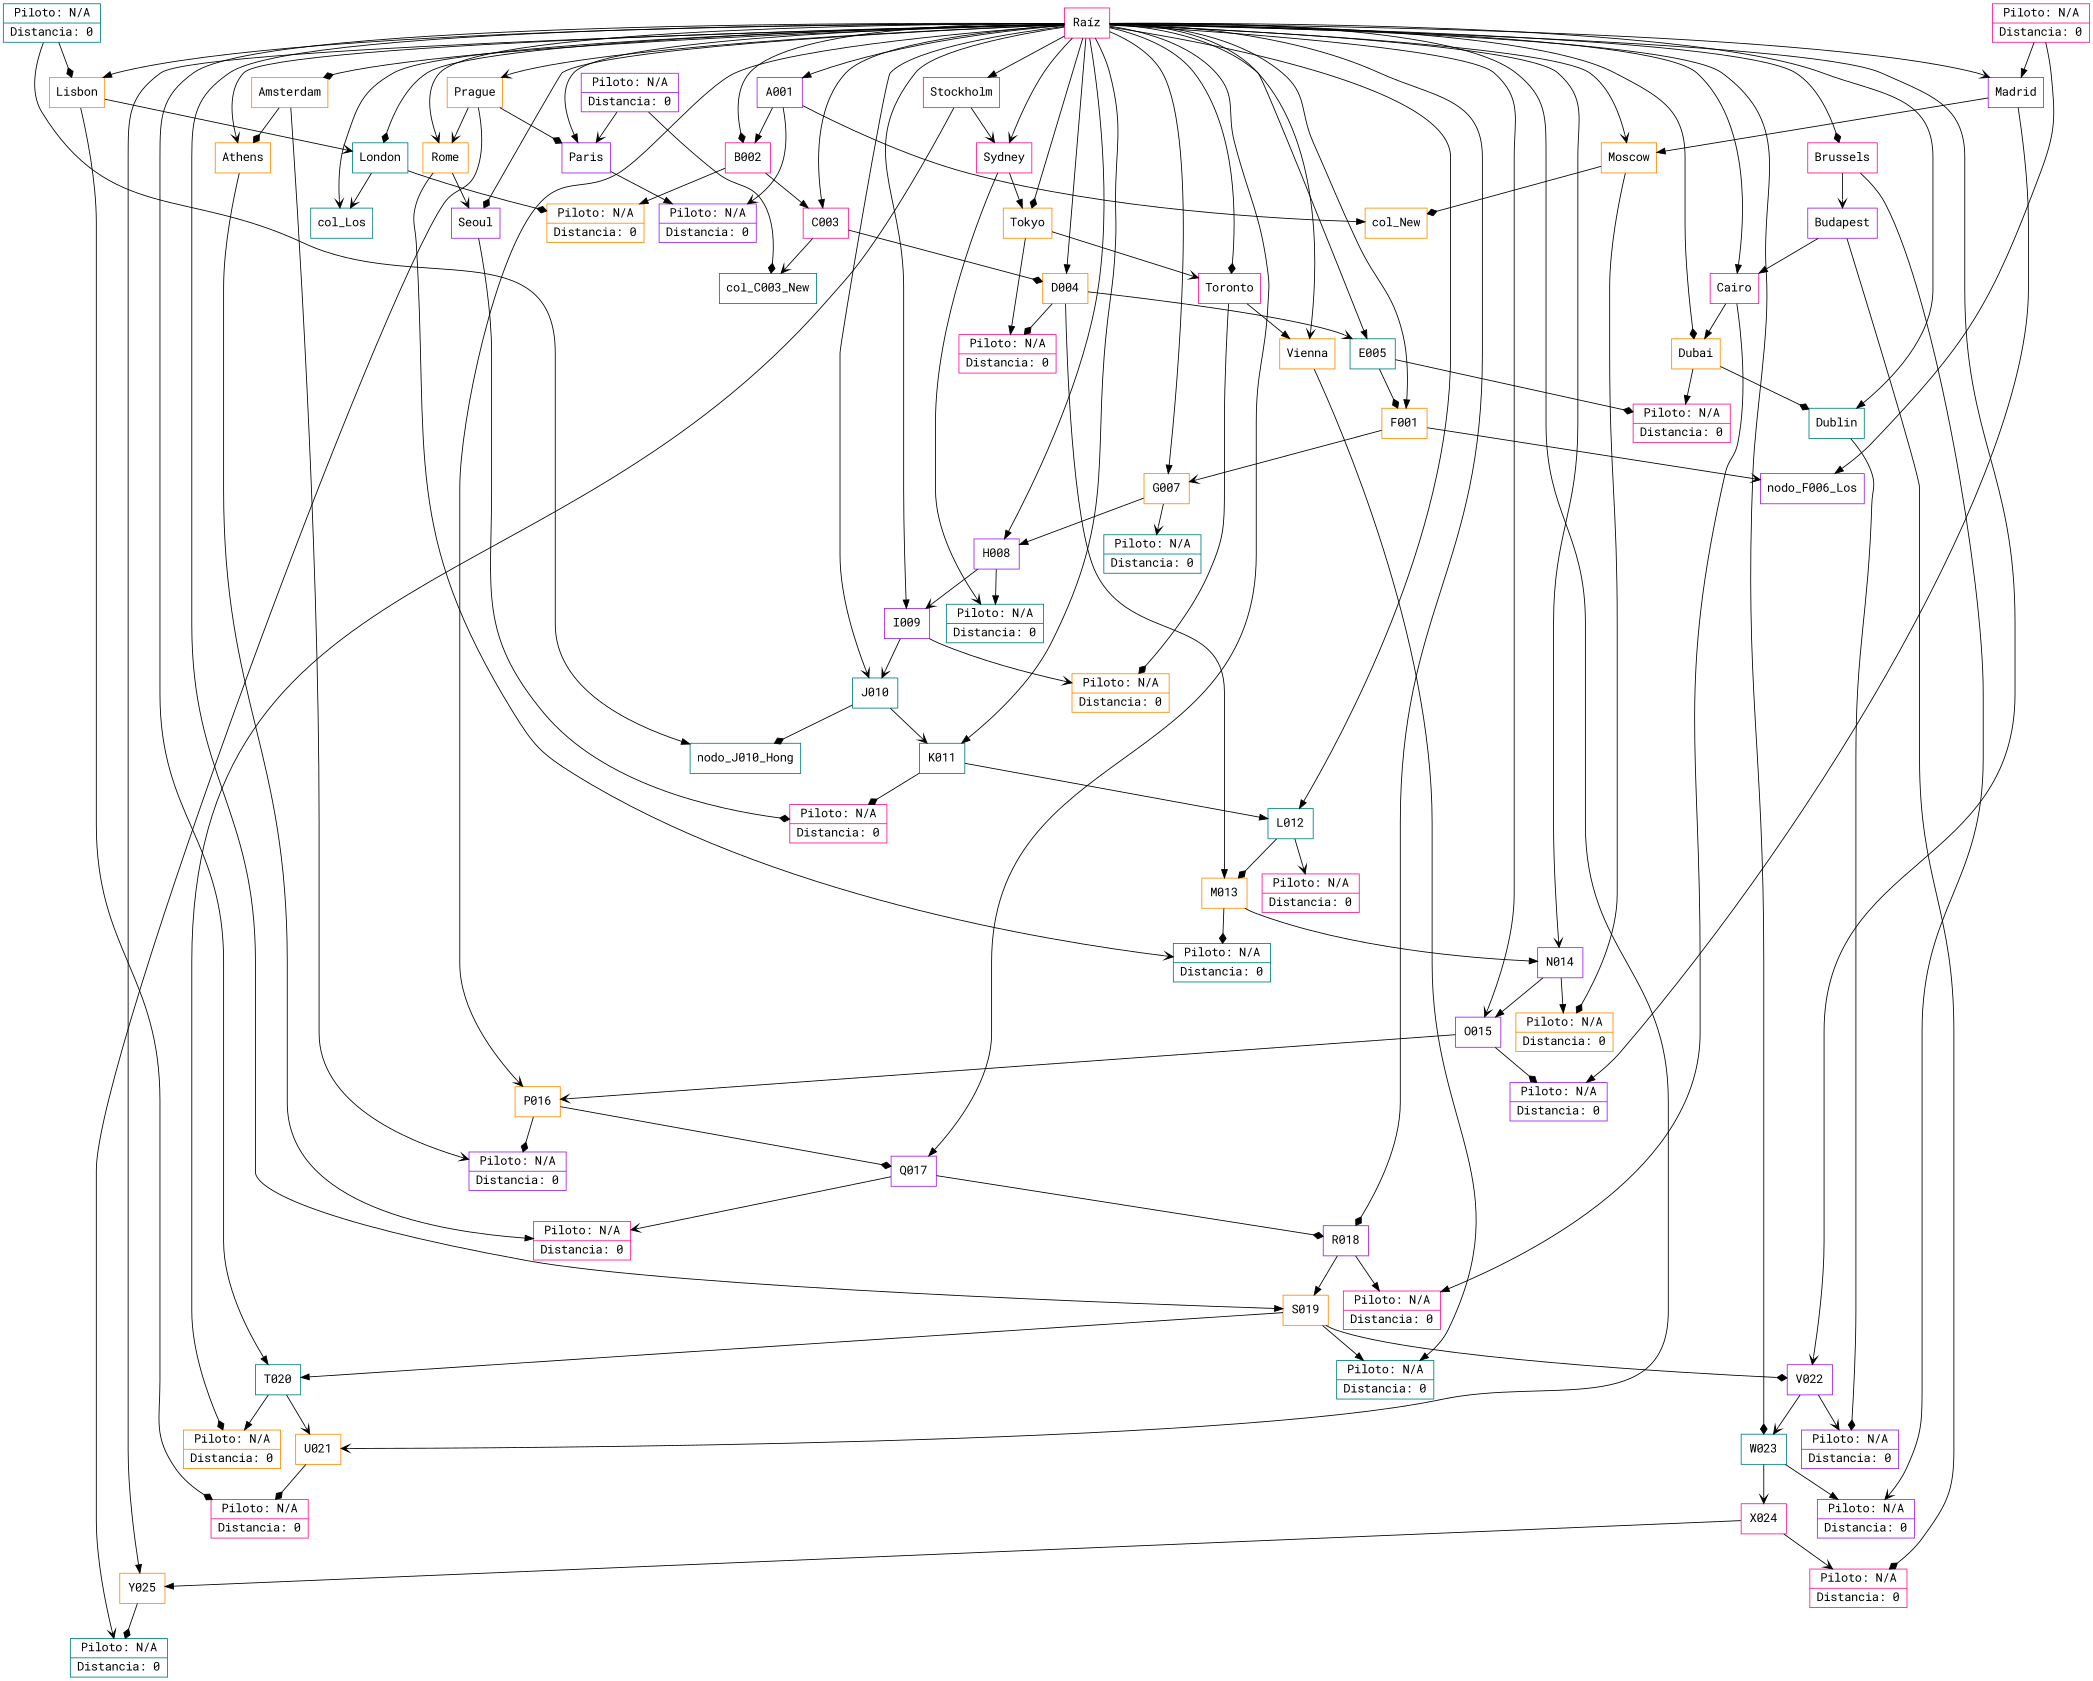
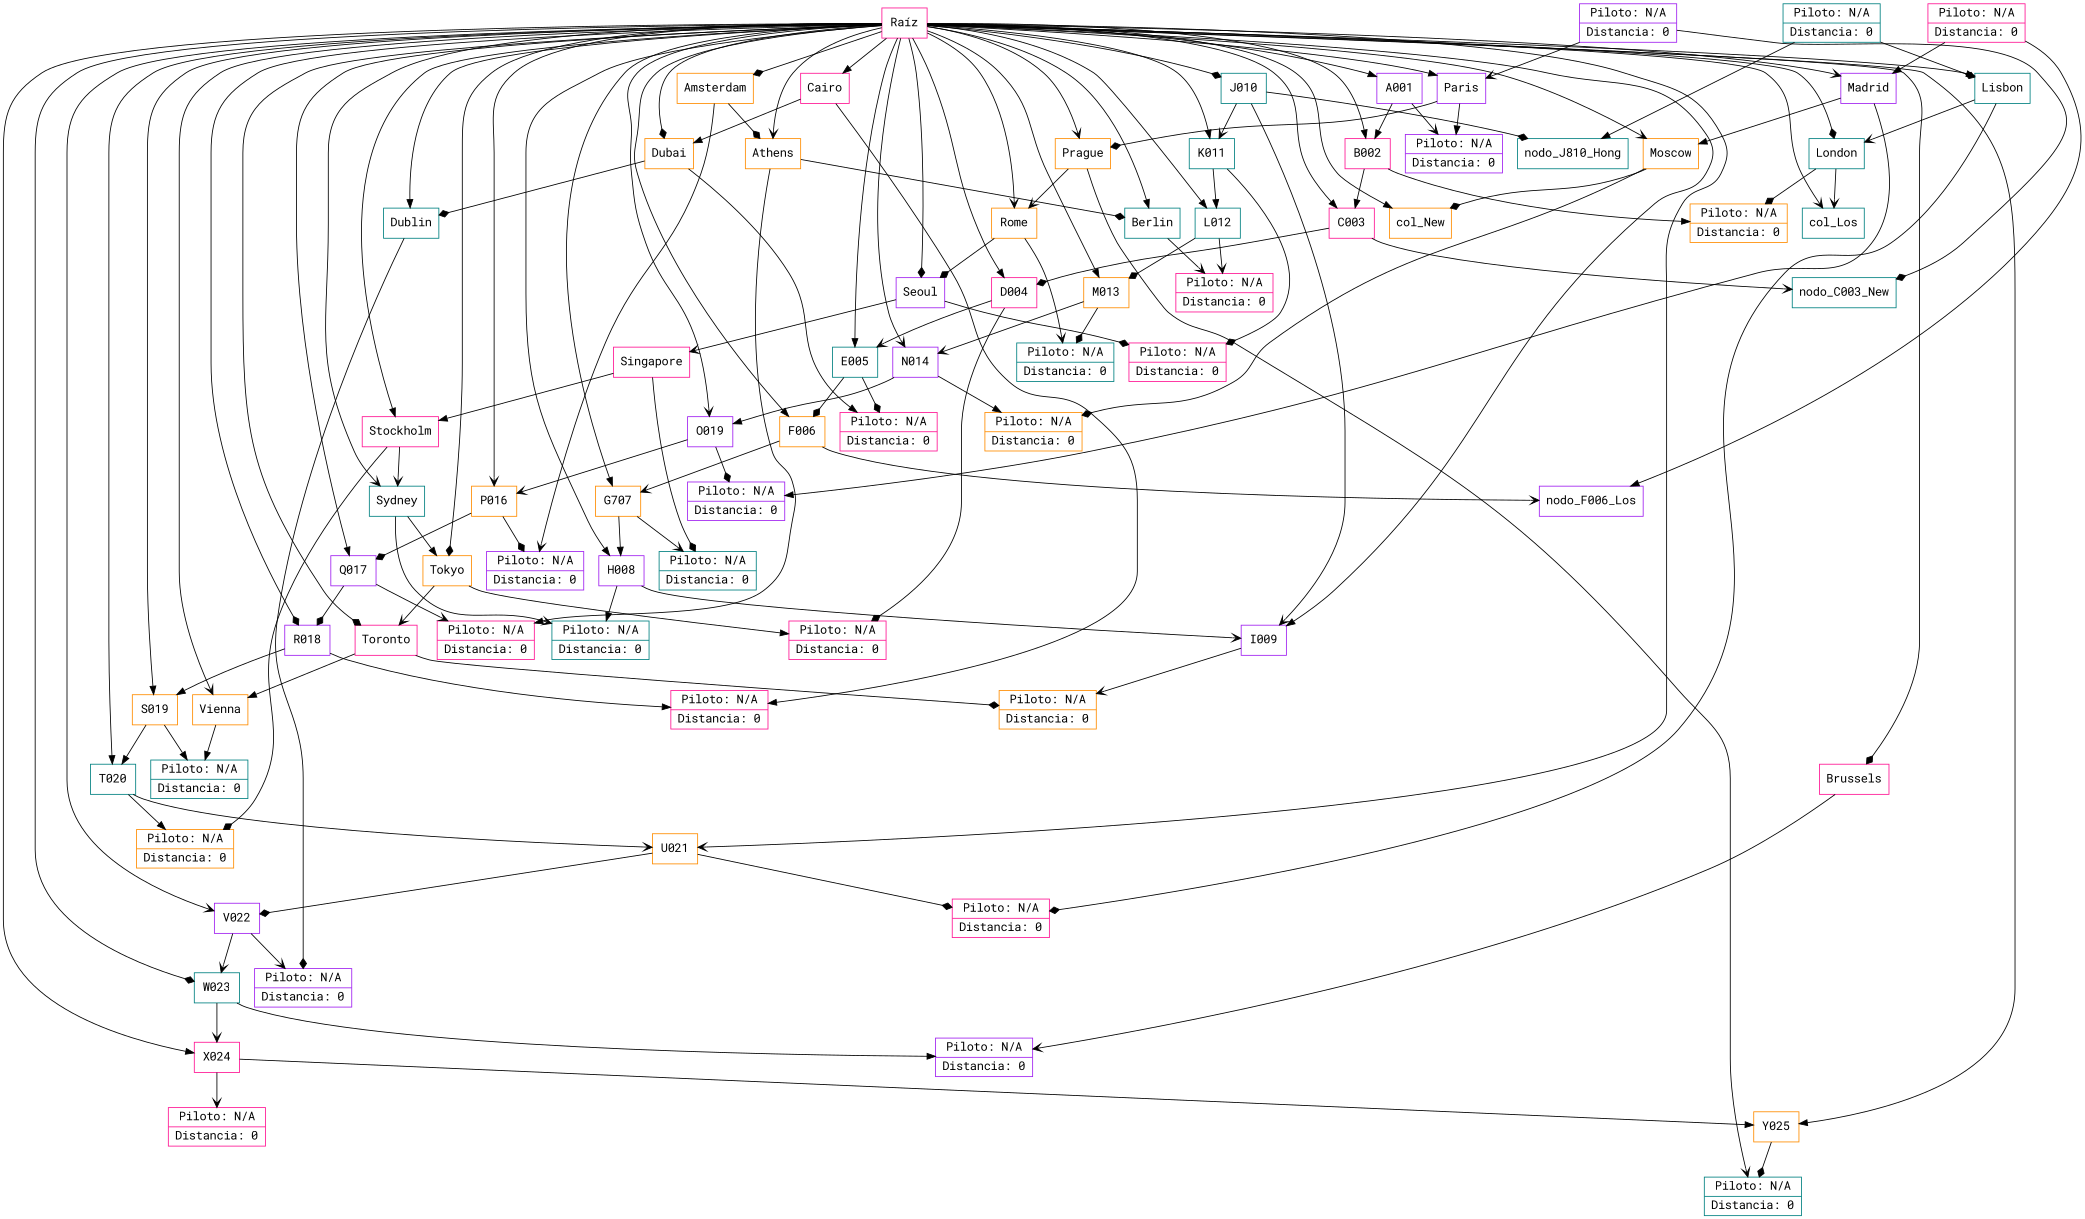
edge "Raíz" -> "B002": arrowhead diamond -> normal
node "Lisbon": color darkorange -> teal
edge "Prague" -> "Paris": reversed
node "Sydney": color deeppink -> teal
edge "Rome" -> "Seoul": arrowhead vee -> diamond
edge "Raíz" -> "X024": added
edge "A001" -> "col_New": now "Raíz" -> "col_New"
node "Berlin": added
node "Budapest": removed
edge "Raíz" -> "J010": arrowhead vee -> diamond
node "col_C003_New": label "col_C003_New" -> "nodo_C003_New"
node "D004": color darkorange -> deeppink
node "Singapore": added
node "F001": label "F001" -> "F006"
node "G007": label "G007" -> "G707"
edge "D004" -> "M013": now "Raíz" -> "M013"
edge "I009" -> "J010": reversed
node "nodo_J010_Hong": label "nodo_J010_Hong" -> "nodo_J810_Hong"
edge "M013" -> "N014": arrowhead normal -> vee
node "O015": label "O015" -> "O019"
edge "S019" -> "V022": now "U021" -> "V022"
